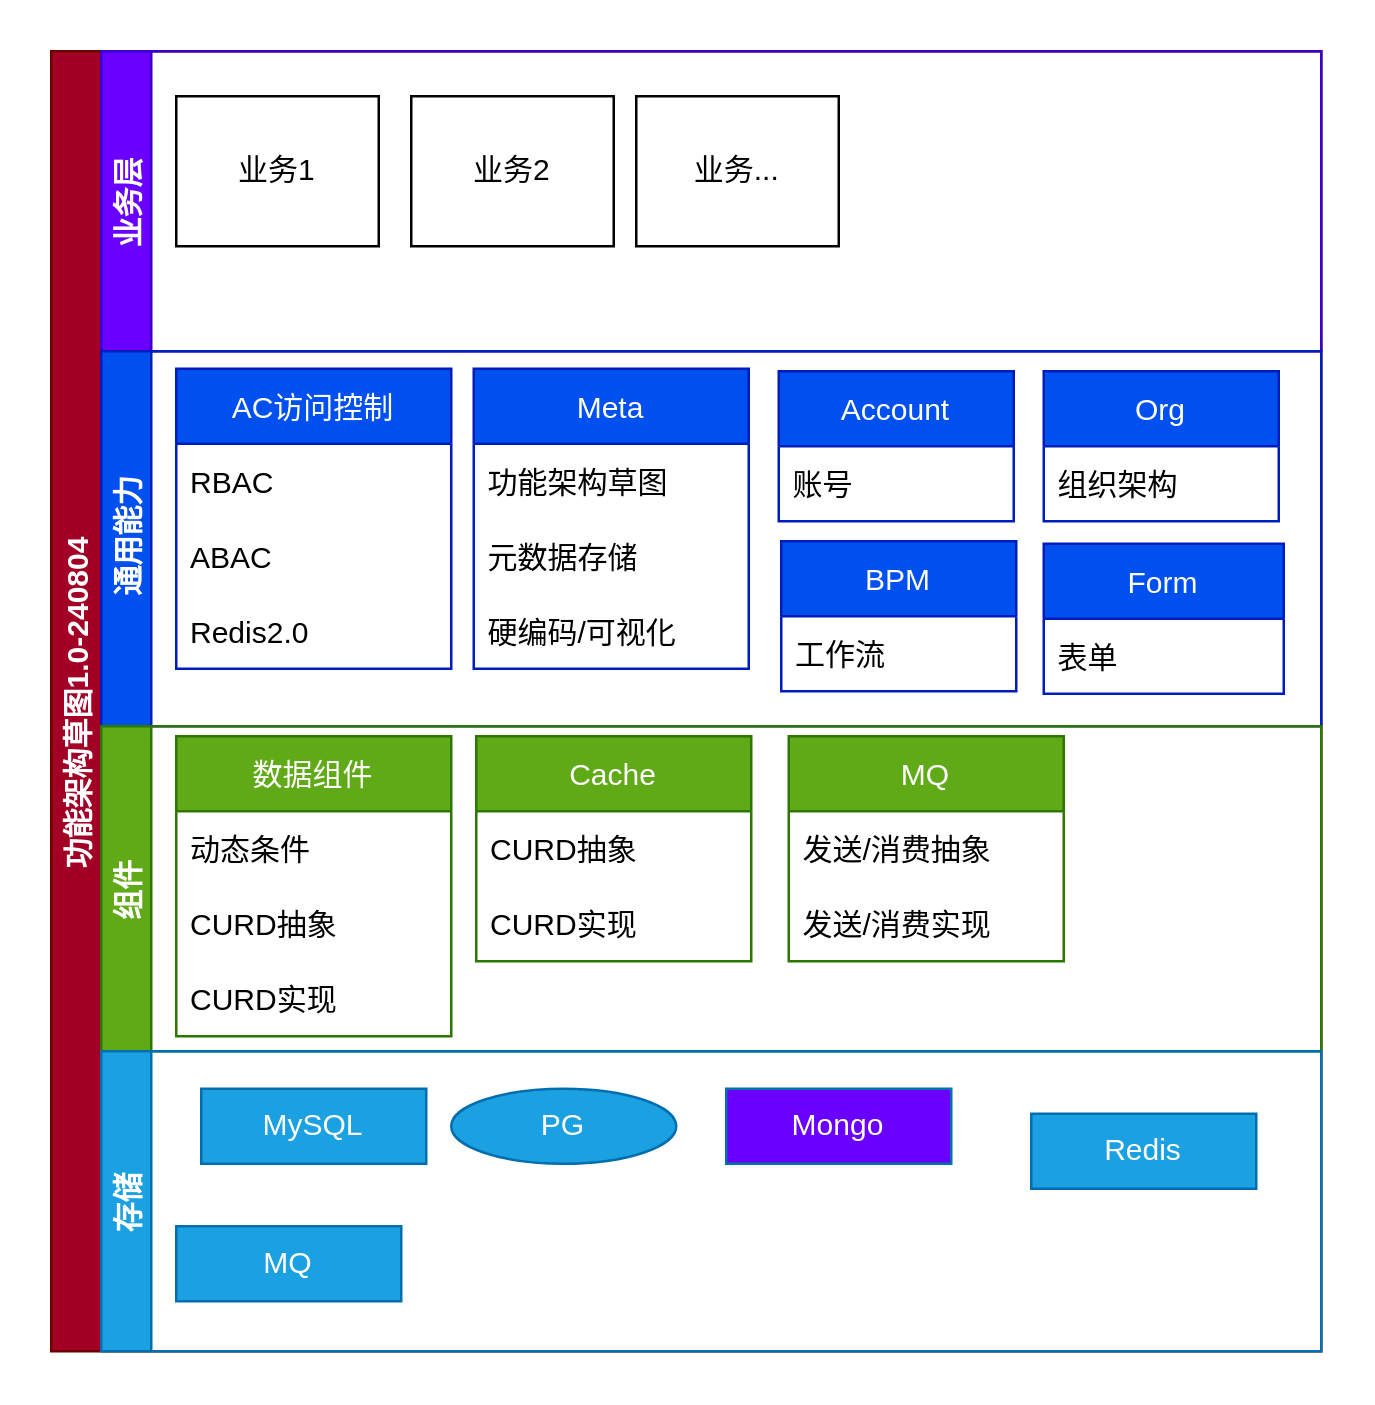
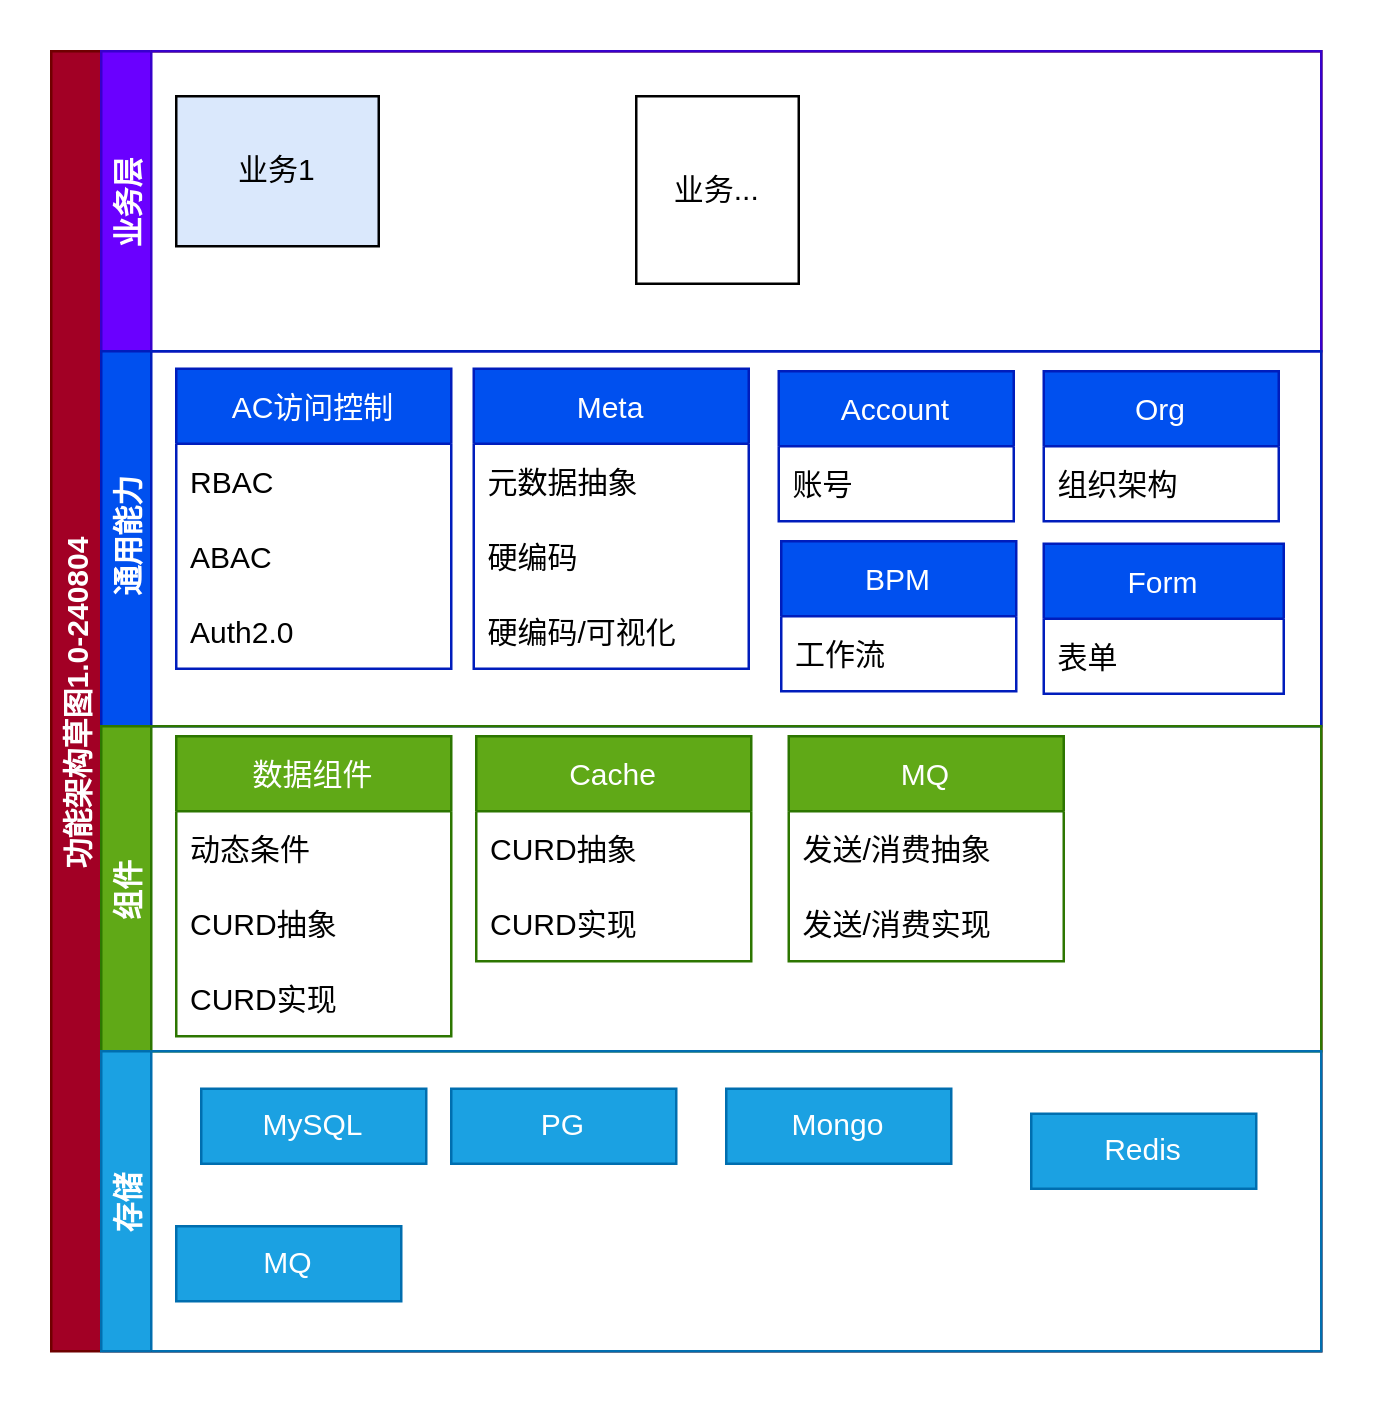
node "业务1": fillcolor #ffffff -> #dae8fc
node "业务2": removed
node "业务...": size 203x150 -> 163x188
node "功能架构草图": label "功能架构草图" -> "元数据抽象"
node "元数据存储": label "元数据存储" -> "硬编码"
node "Redis2.0": label "Redis2.0" -> "Auth2.0"
node "PG": shape ellipse -> rectangle
node "Mongo": fillcolor #6a00ff -> #1ba1e2
